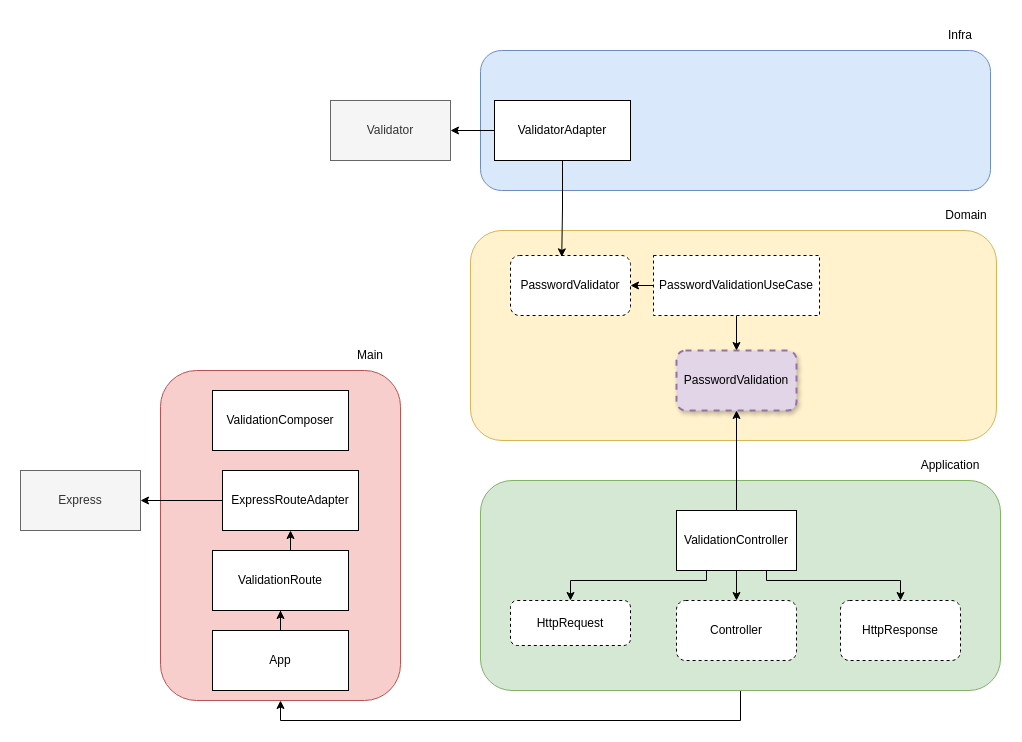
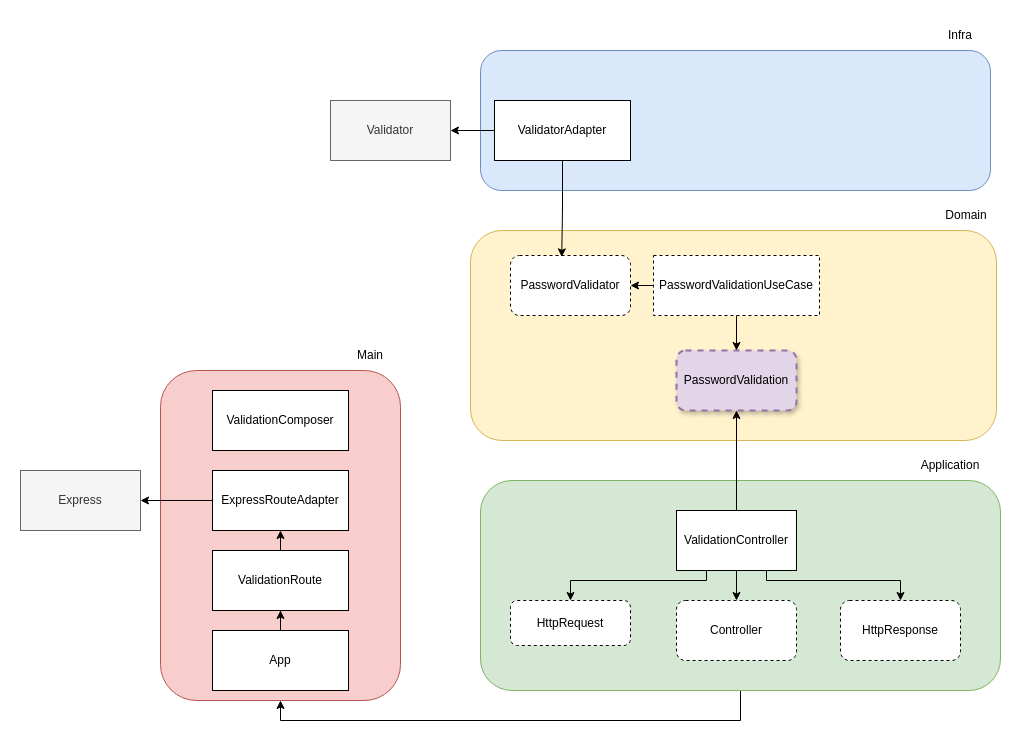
node "ExpressRouteAdapter": moved (291, 501) -> (281, 501)
